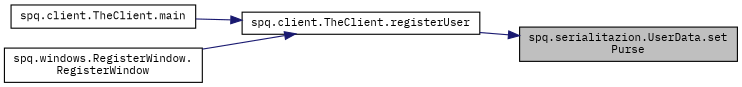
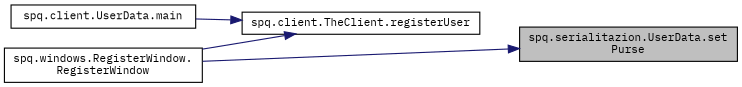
node "spq.client.TheClient.main": label "spq.client.TheClient.main" -> "spq.client.UserData.main"
edge "spq.client.TheClient.registerUser" -> "spq.serialitazion.UserData.set Purse": now "spq.windows.RegisterWindow. RegisterWindow" -> "spq.serialitazion.UserData.set Purse"
